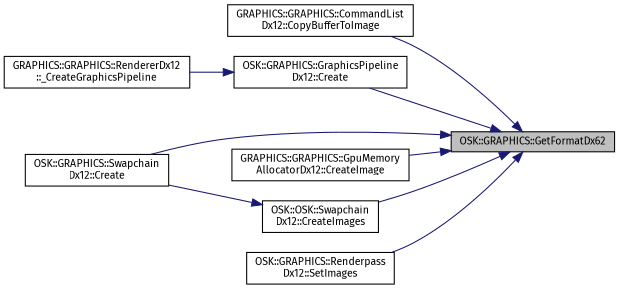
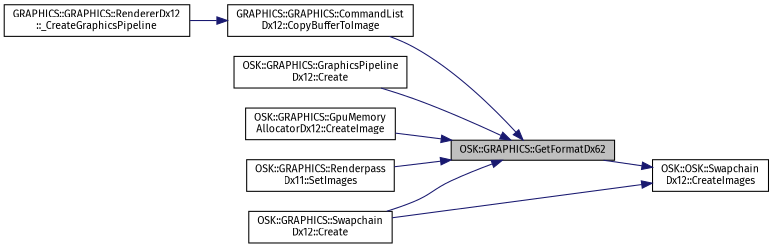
edge "GRAPHICS::GRAPHICS::RendererDx12 ::_CreateGraphicsPipeline" -> "OSK::GRAPHICS::GraphicsPipeline Dx12::Create": now "GRAPHICS::GRAPHICS::RendererDx12 ::_CreateGraphicsPipeline" -> "GRAPHICS::GRAPHICS::CommandList Dx12::CopyBufferToImage"
node "GRAPHICS::GRAPHICS::GpuMemory AllocatorDx12::CreateImage": label "GRAPHICS::GRAPHICS::GpuMemory AllocatorDx12::CreateImage" -> "OSK::GRAPHICS::GpuMemory AllocatorDx12::CreateImage"
edge "OSK::OSK::Swapchain Dx12::CreateImages" -> "OSK::GRAPHICS::GetFormatDx62": reversed
node "OSK::GRAPHICS::Renderpass Dx12::SetImages": label "OSK::GRAPHICS::Renderpass Dx12::SetImages" -> "OSK::GRAPHICS::Renderpass Dx11::SetImages"
